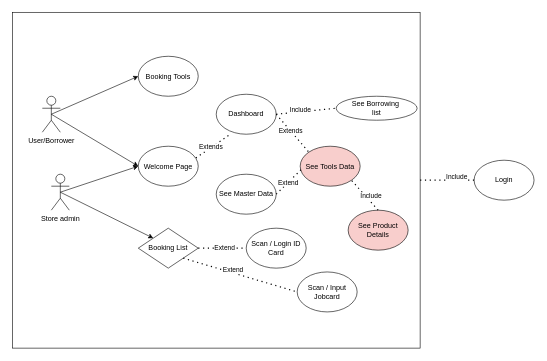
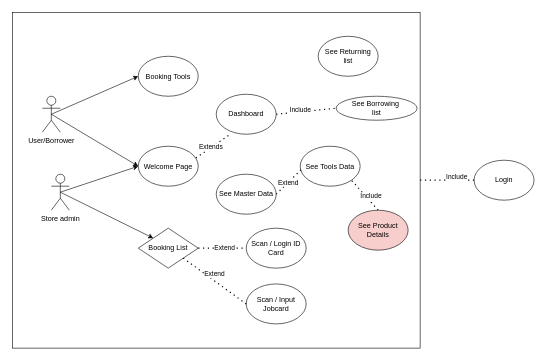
node "See Returning list": added
edge "Dashboard" -- "See Tools Data": removed, label "Extends"
node "See Tools Data": fillcolor #f8cecc -> #ffffff
node "Scan / Input Jobcard": moved (327, 292) -> (276, 304)
